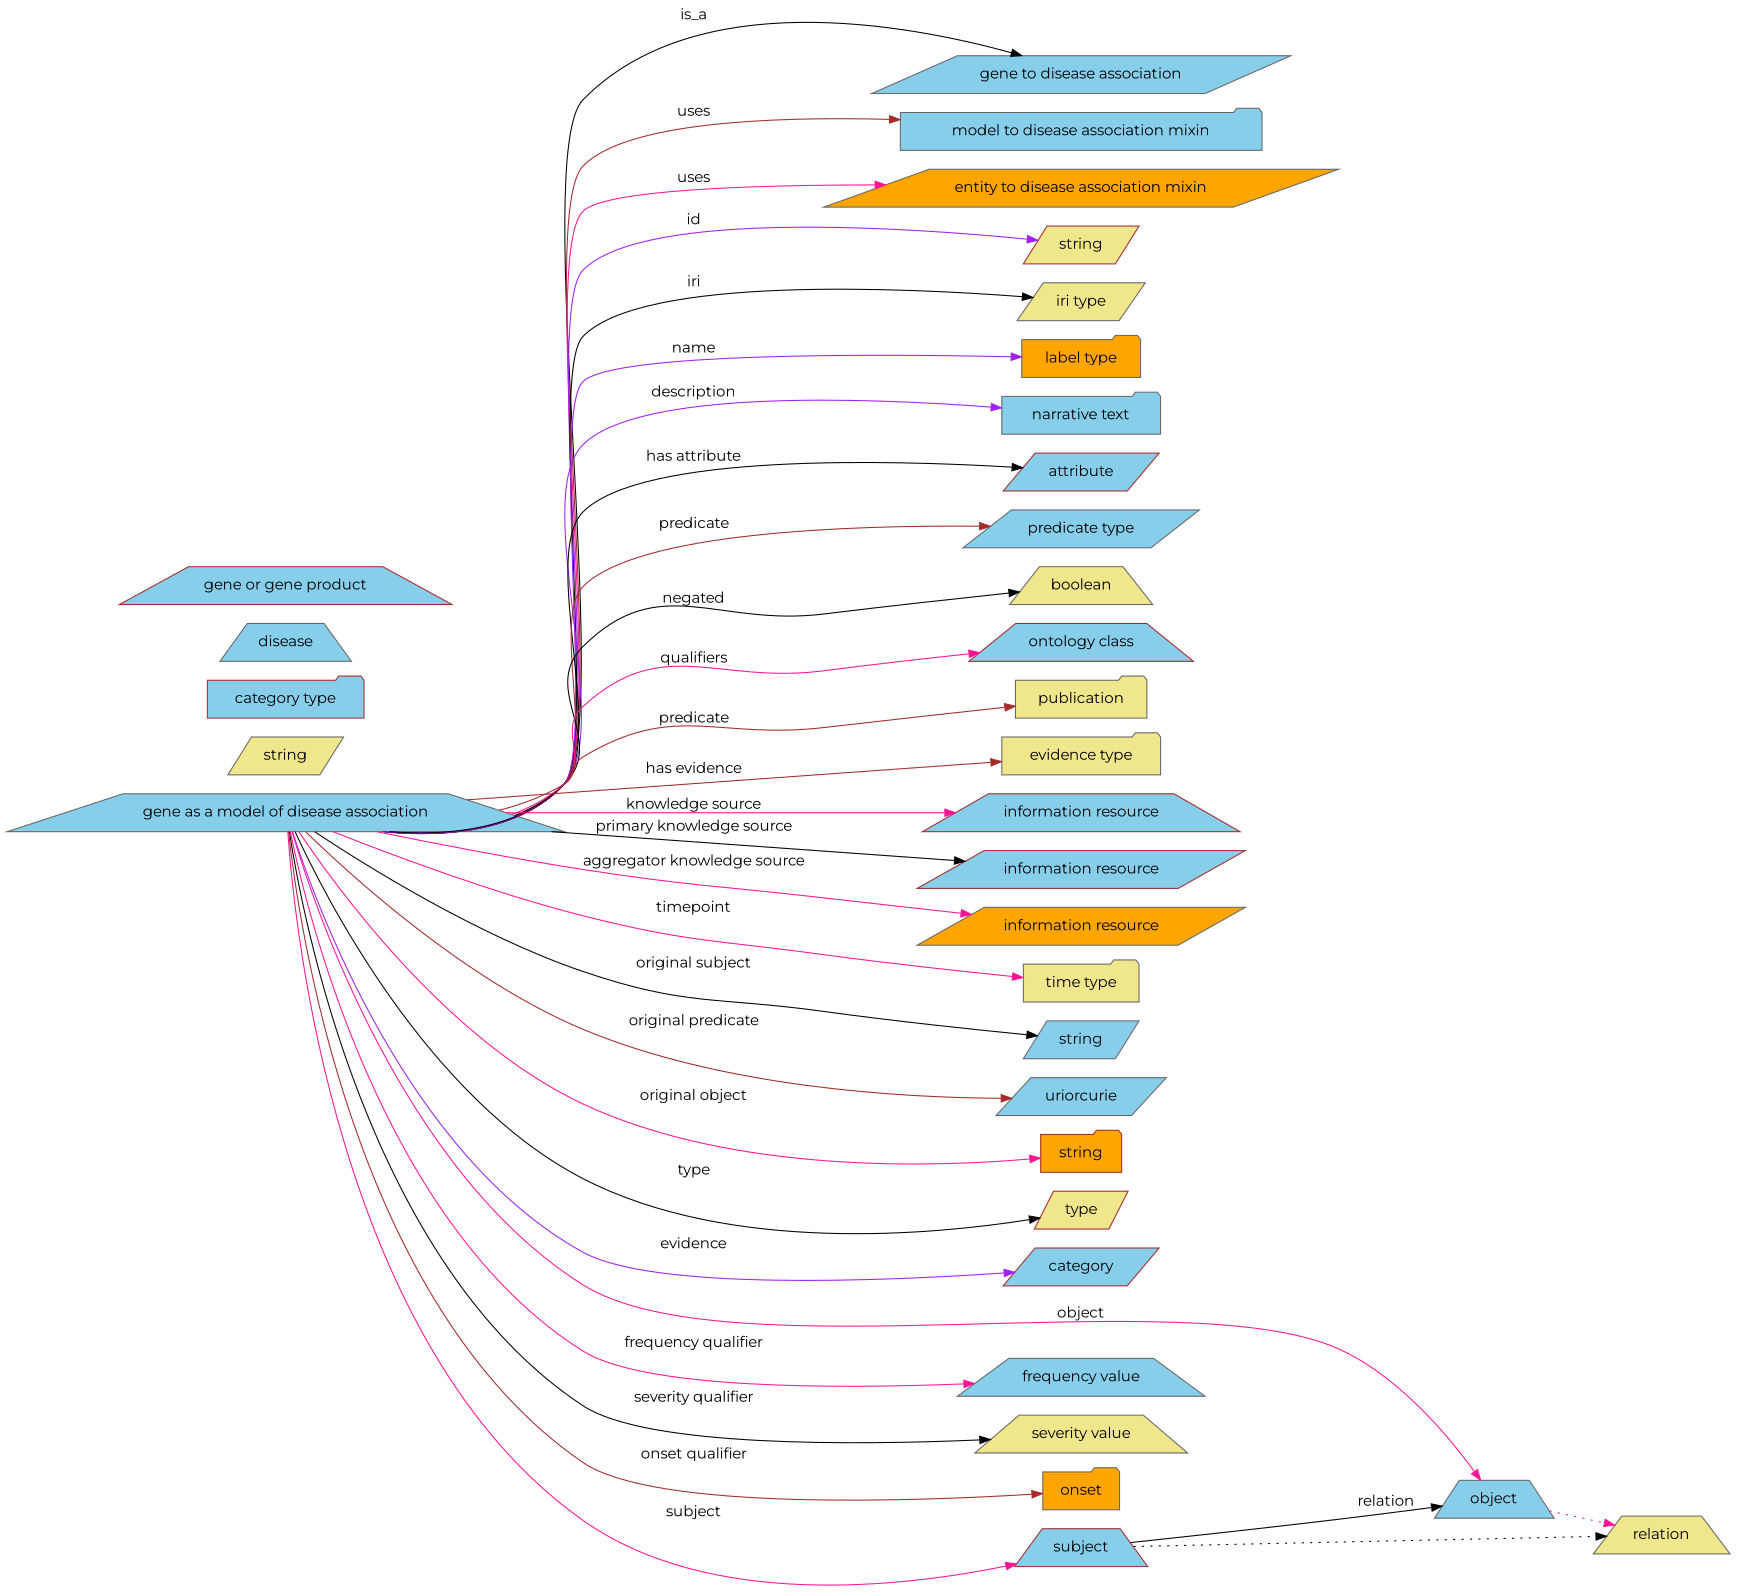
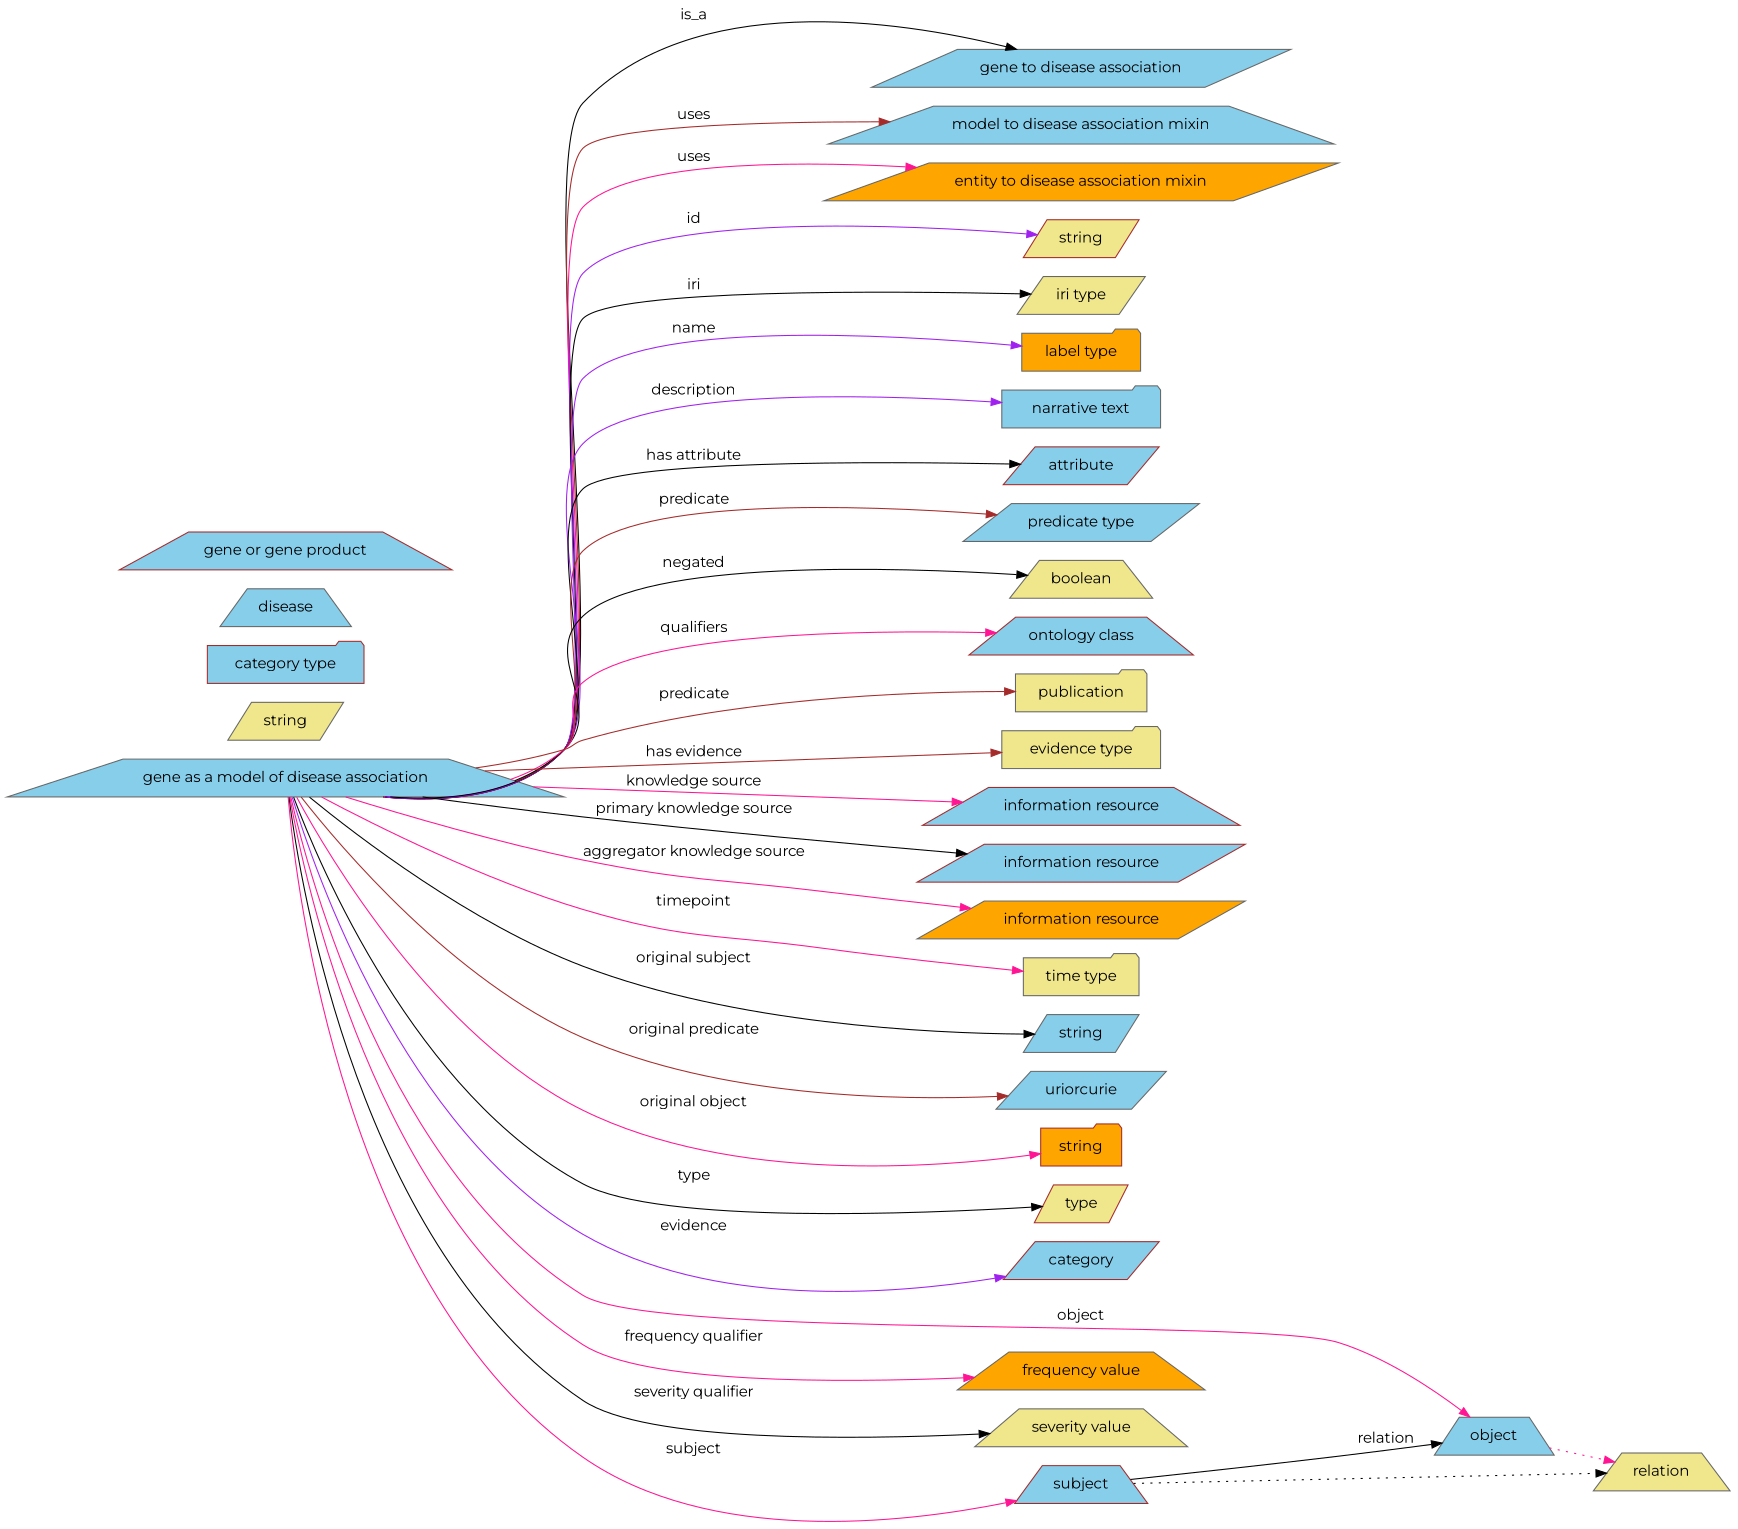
node "model to disease association mixin": shape folder -> trapezium
node "frequency value": fillcolor skyblue -> orange
node "onset": removed
